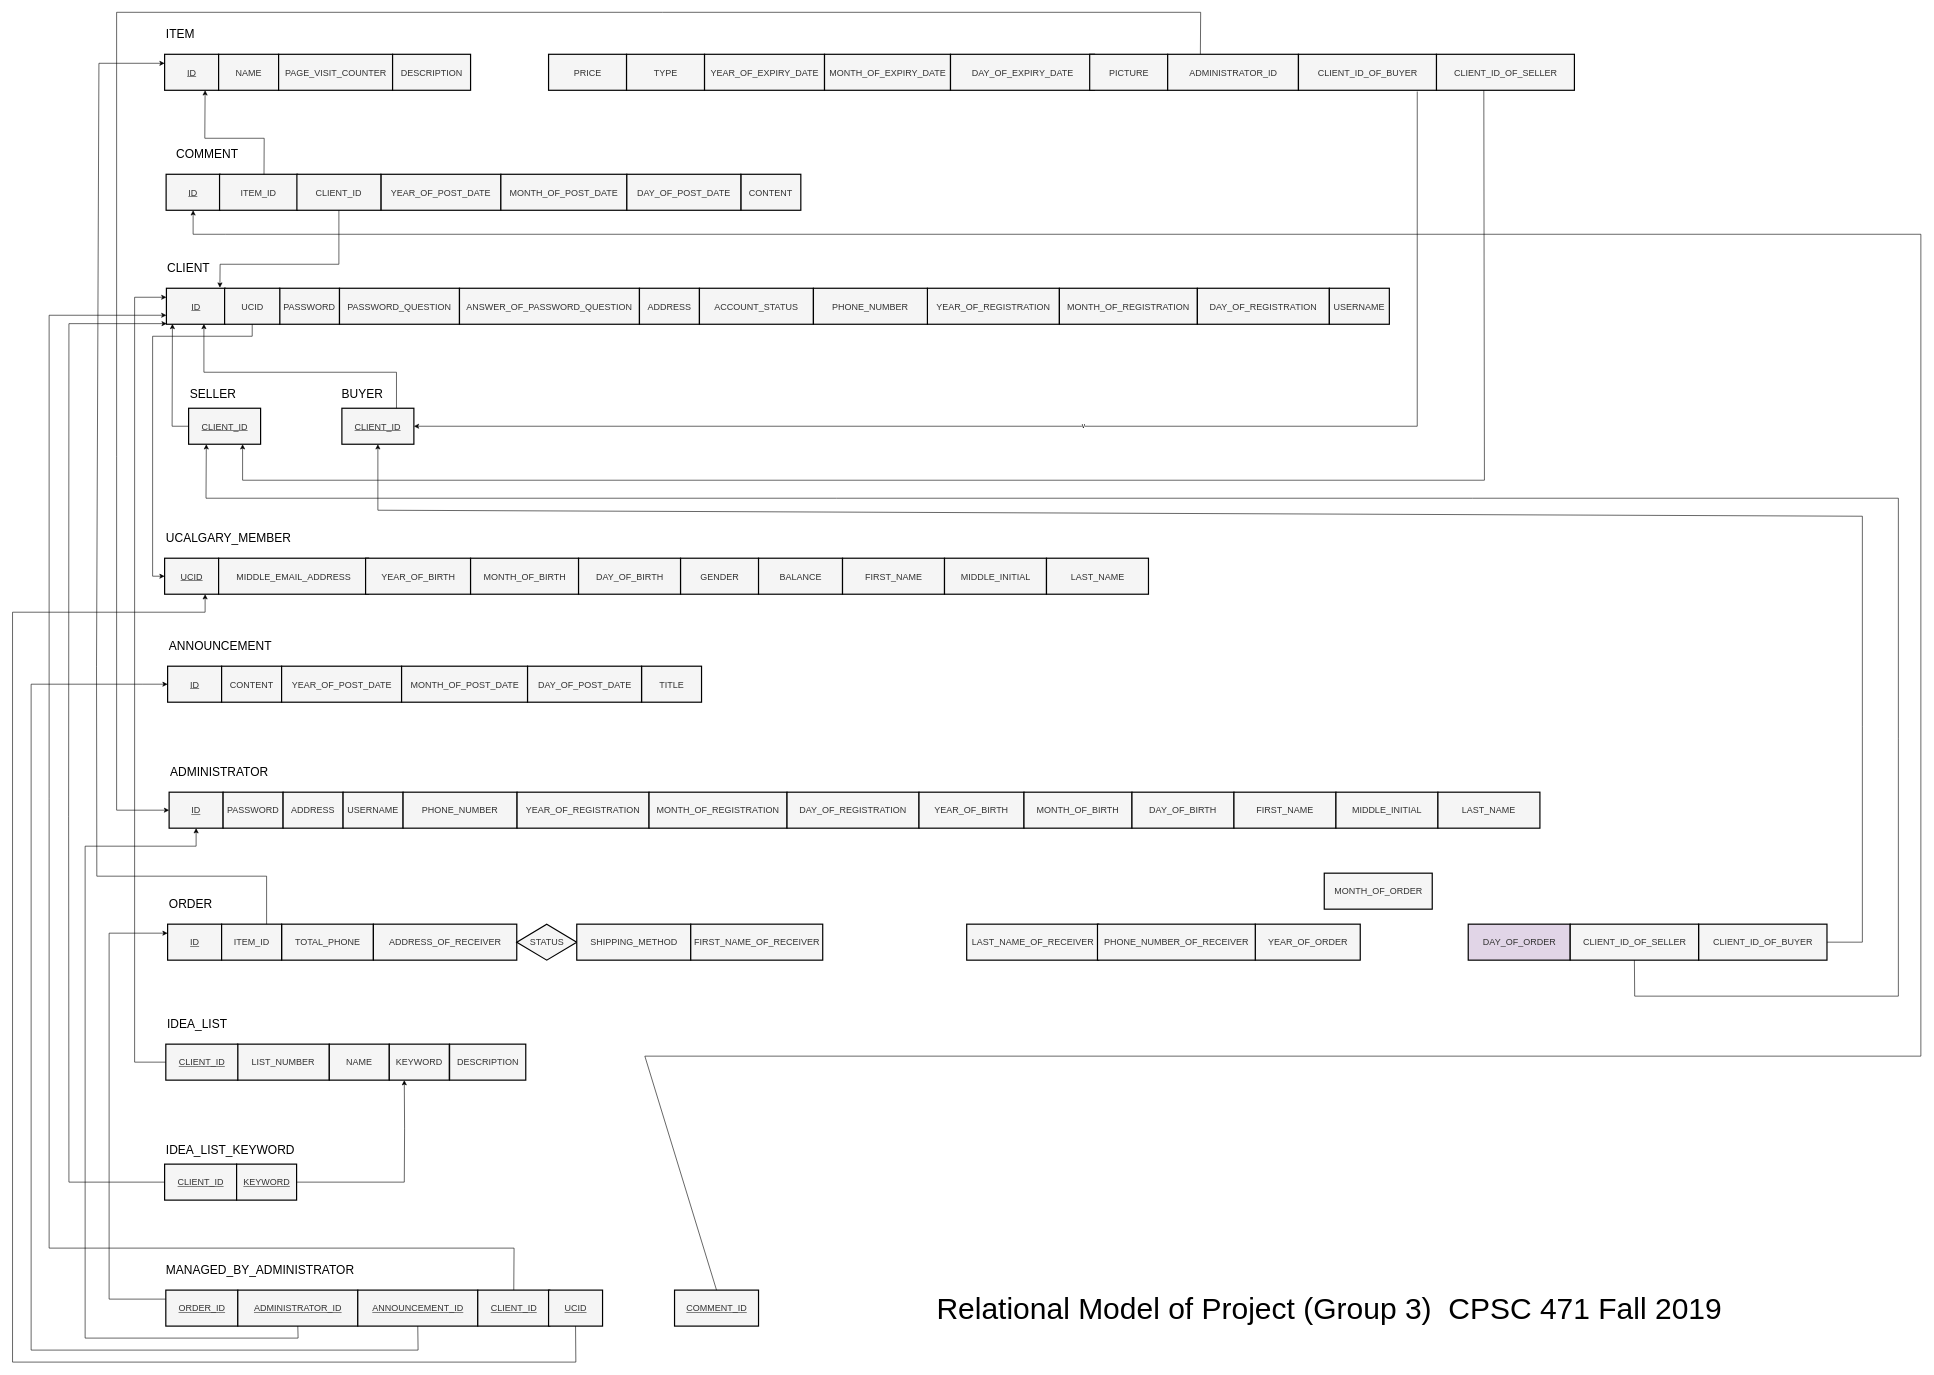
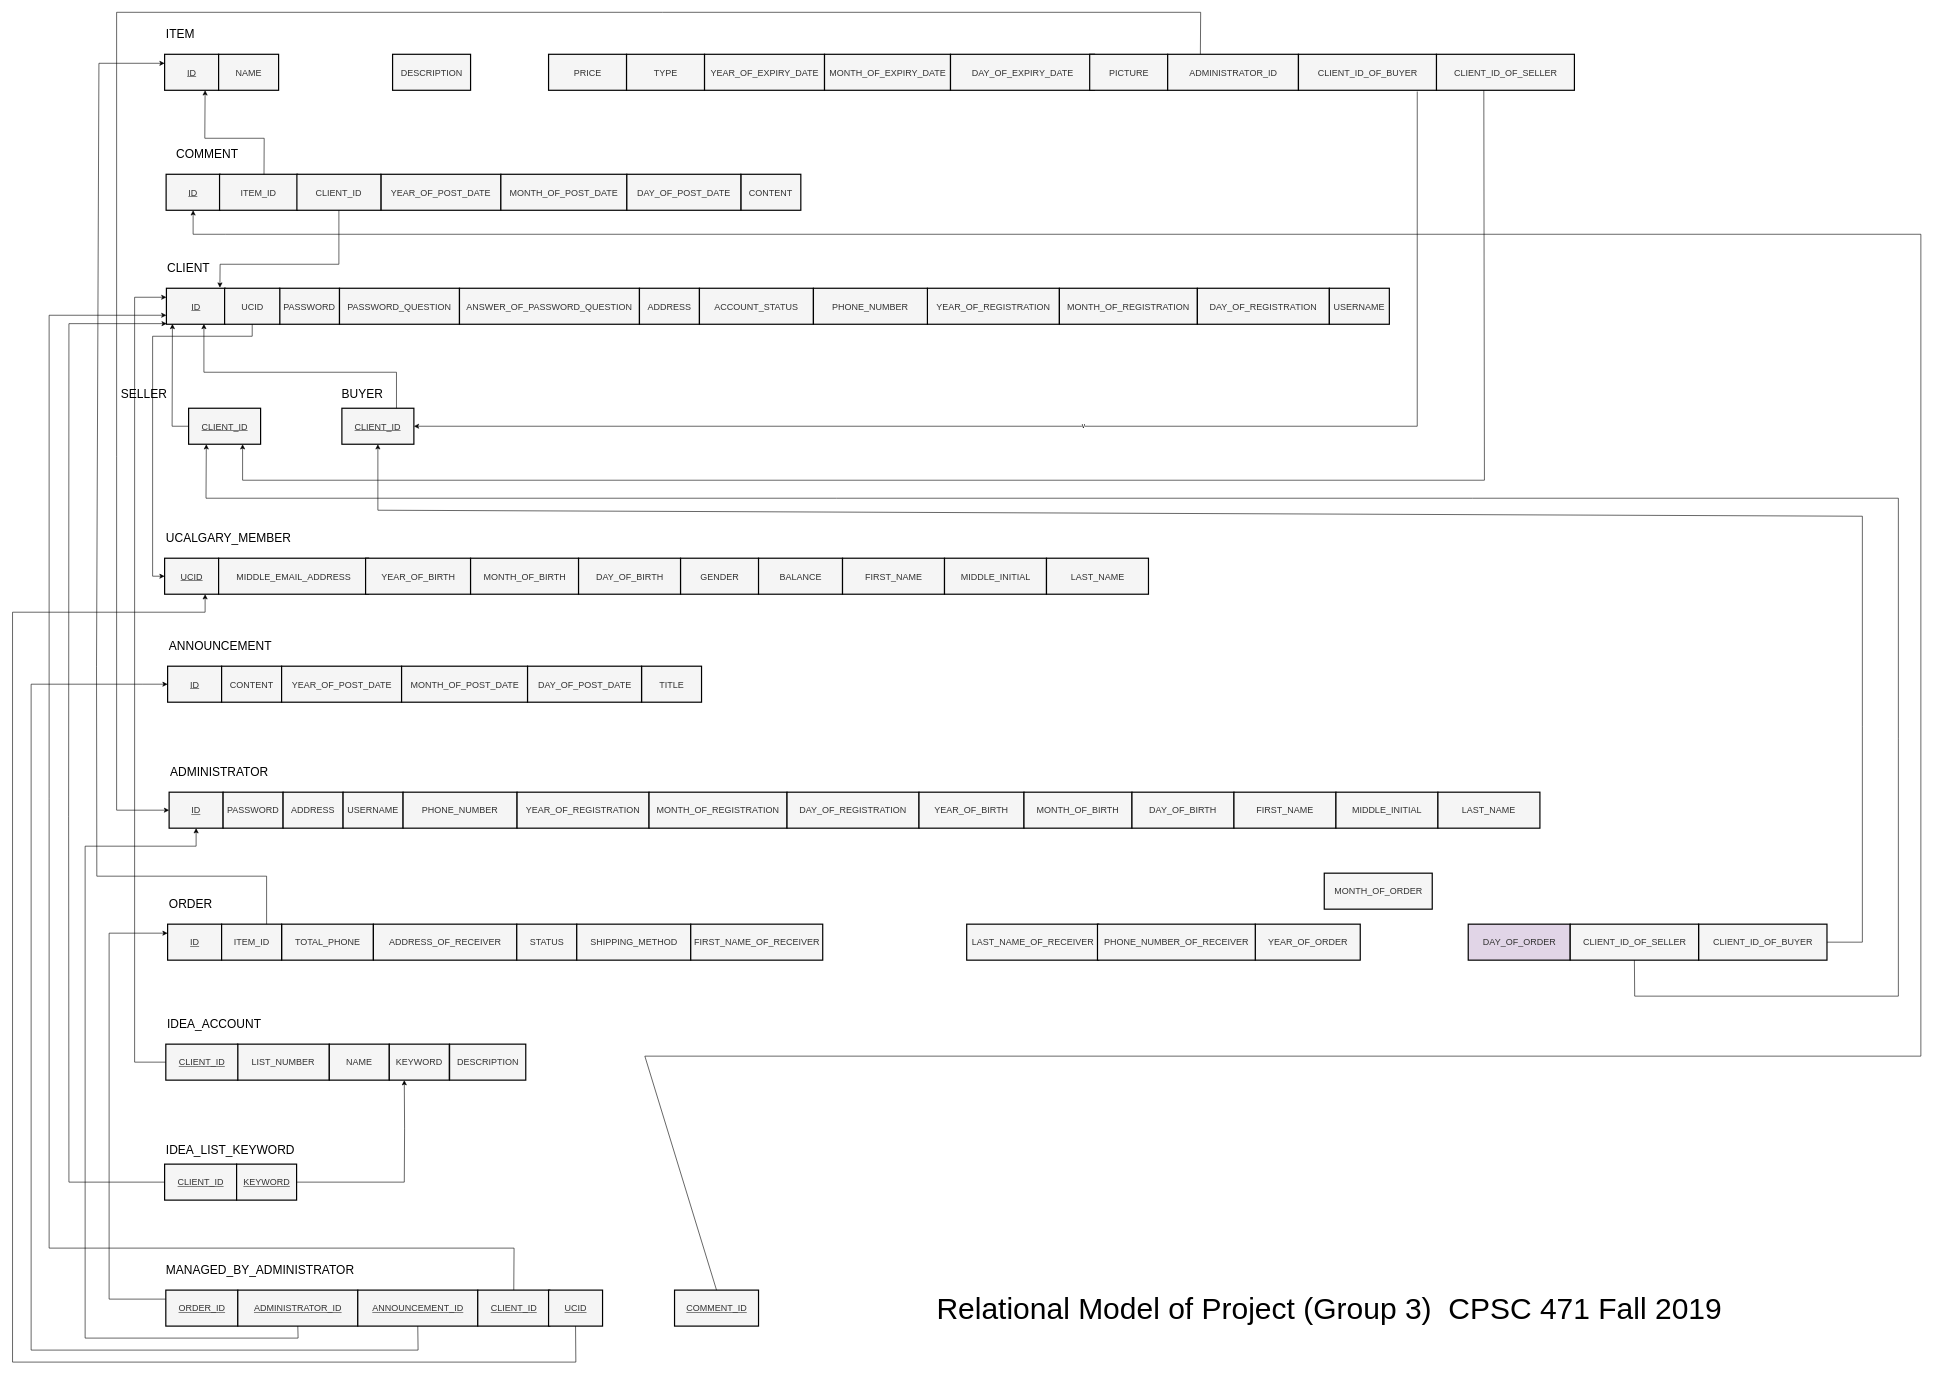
node "PAGE_VISIT_COUNTER": removed
node "SELLER": moved (216, 393) -> (147, 393)
node "STATUS": shape diamond -> rectangle
node "IDEA_LIST": label "IDEA_LIST" -> "IDEA_ACCOUNT"
